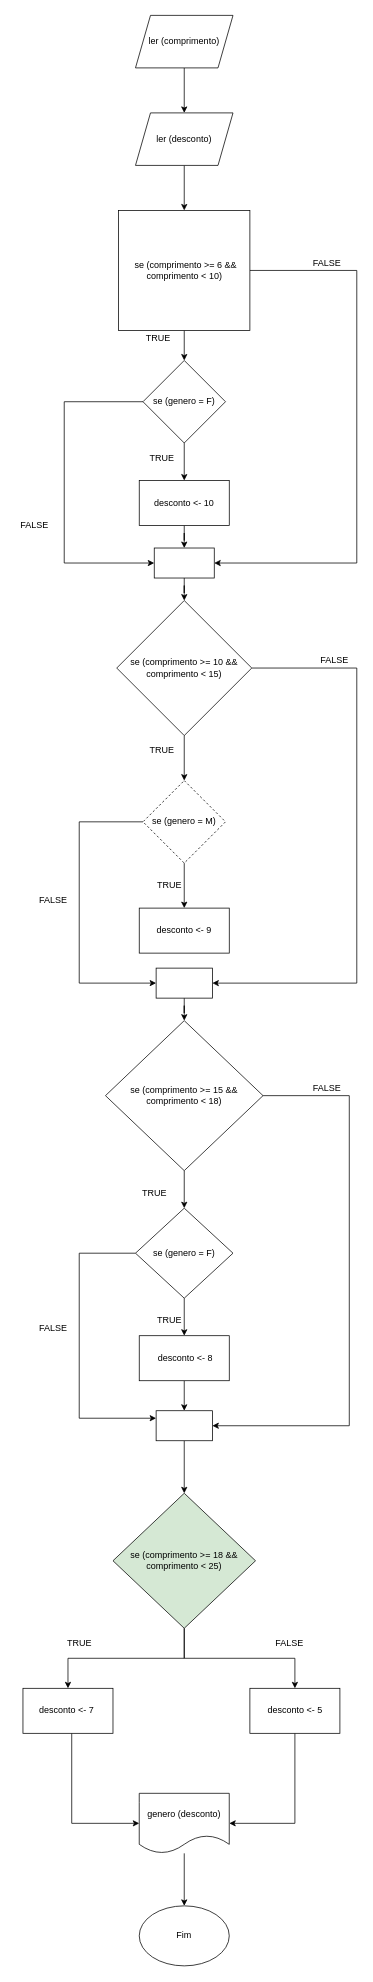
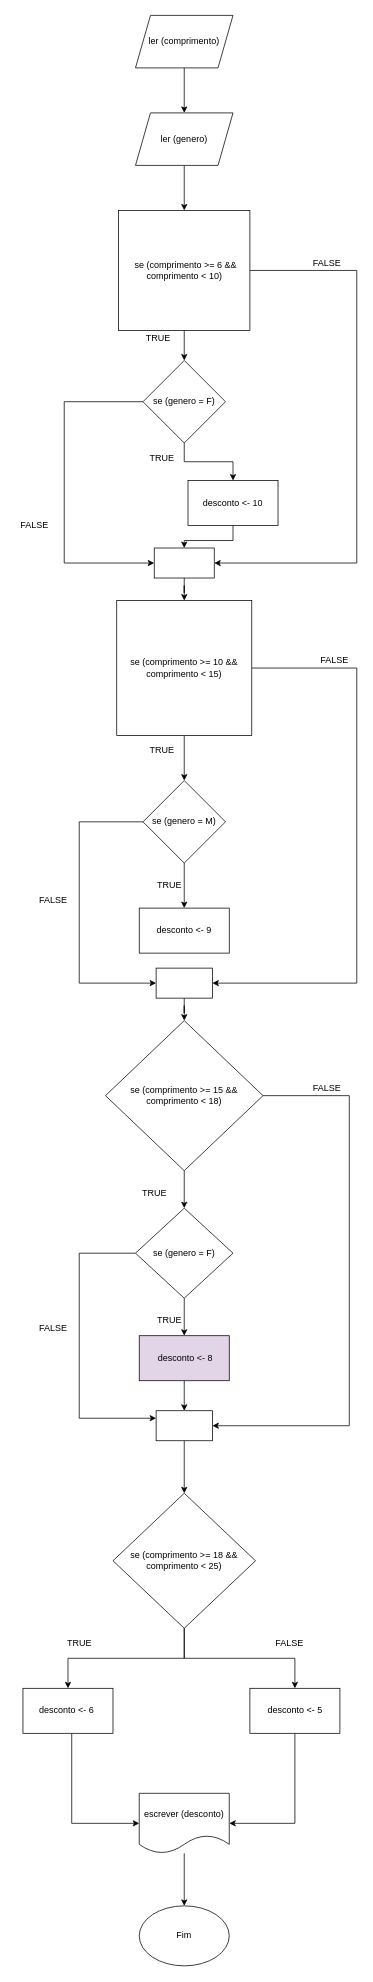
node "ler (desconto)": label "ler (desconto)" -> "ler (genero)"
node "desconto <- 10": moved (184, 503) -> (233, 503)
node "se (comprimento >= 10 && comprimento < 15)": shape diamond -> rectangle
node "se (genero = M)": style dashed -> solid
node "desconto <- 8": fillcolor #ffffff -> #e1d5e7
node "se (comprimento >= 18 && comprimento < 25)": fillcolor #d5e8d4 -> #ffffff
node "desconto <- 7": label "desconto <- 7" -> "desconto <- 6"
node "genero (desconto)": label "genero (desconto)" -> "escrever (desconto)"
